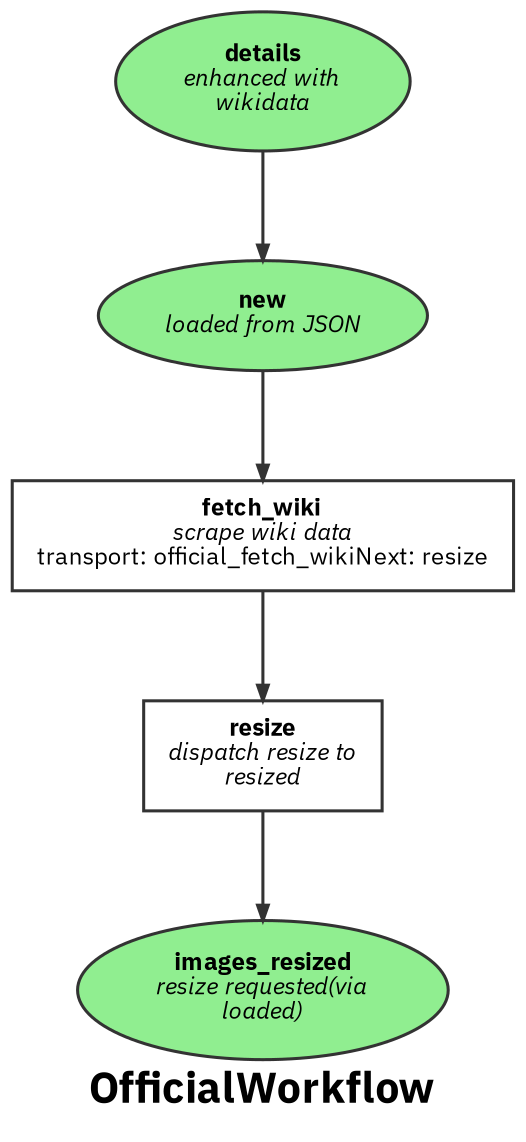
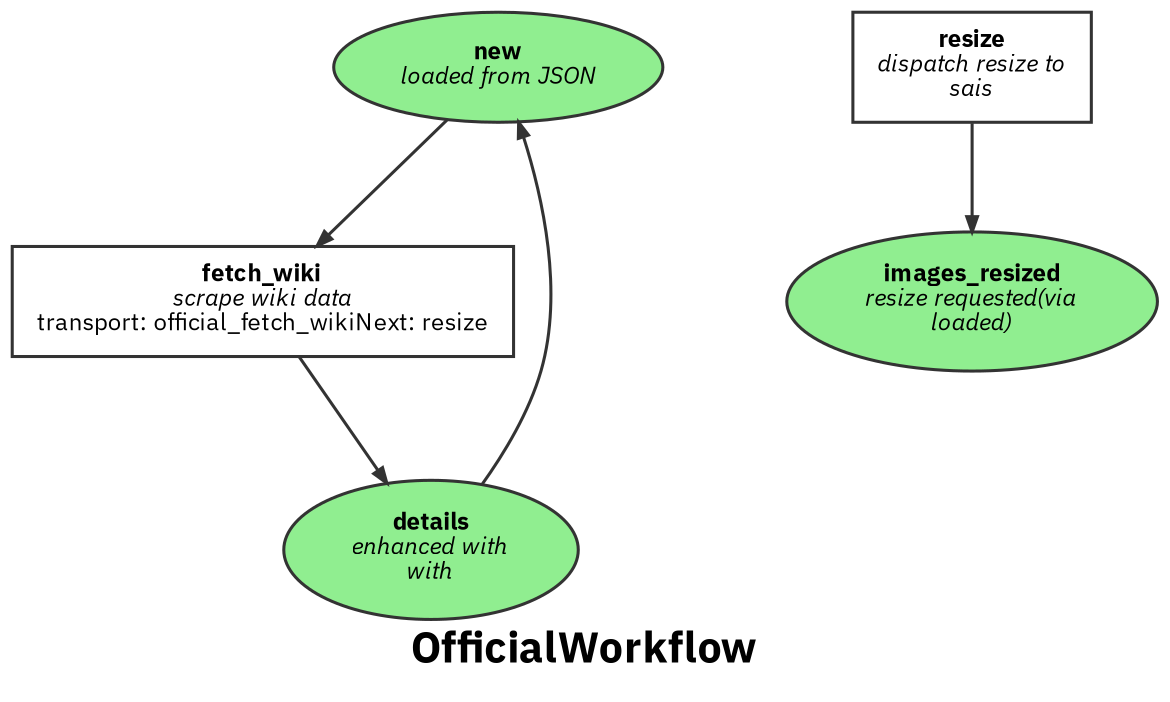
node "details": text "wikidata" -> "with"
edge "fetch_wiki" -> "resize": now "fetch_wiki" -> "details"
node "resize": text "resized" -> "sais"
